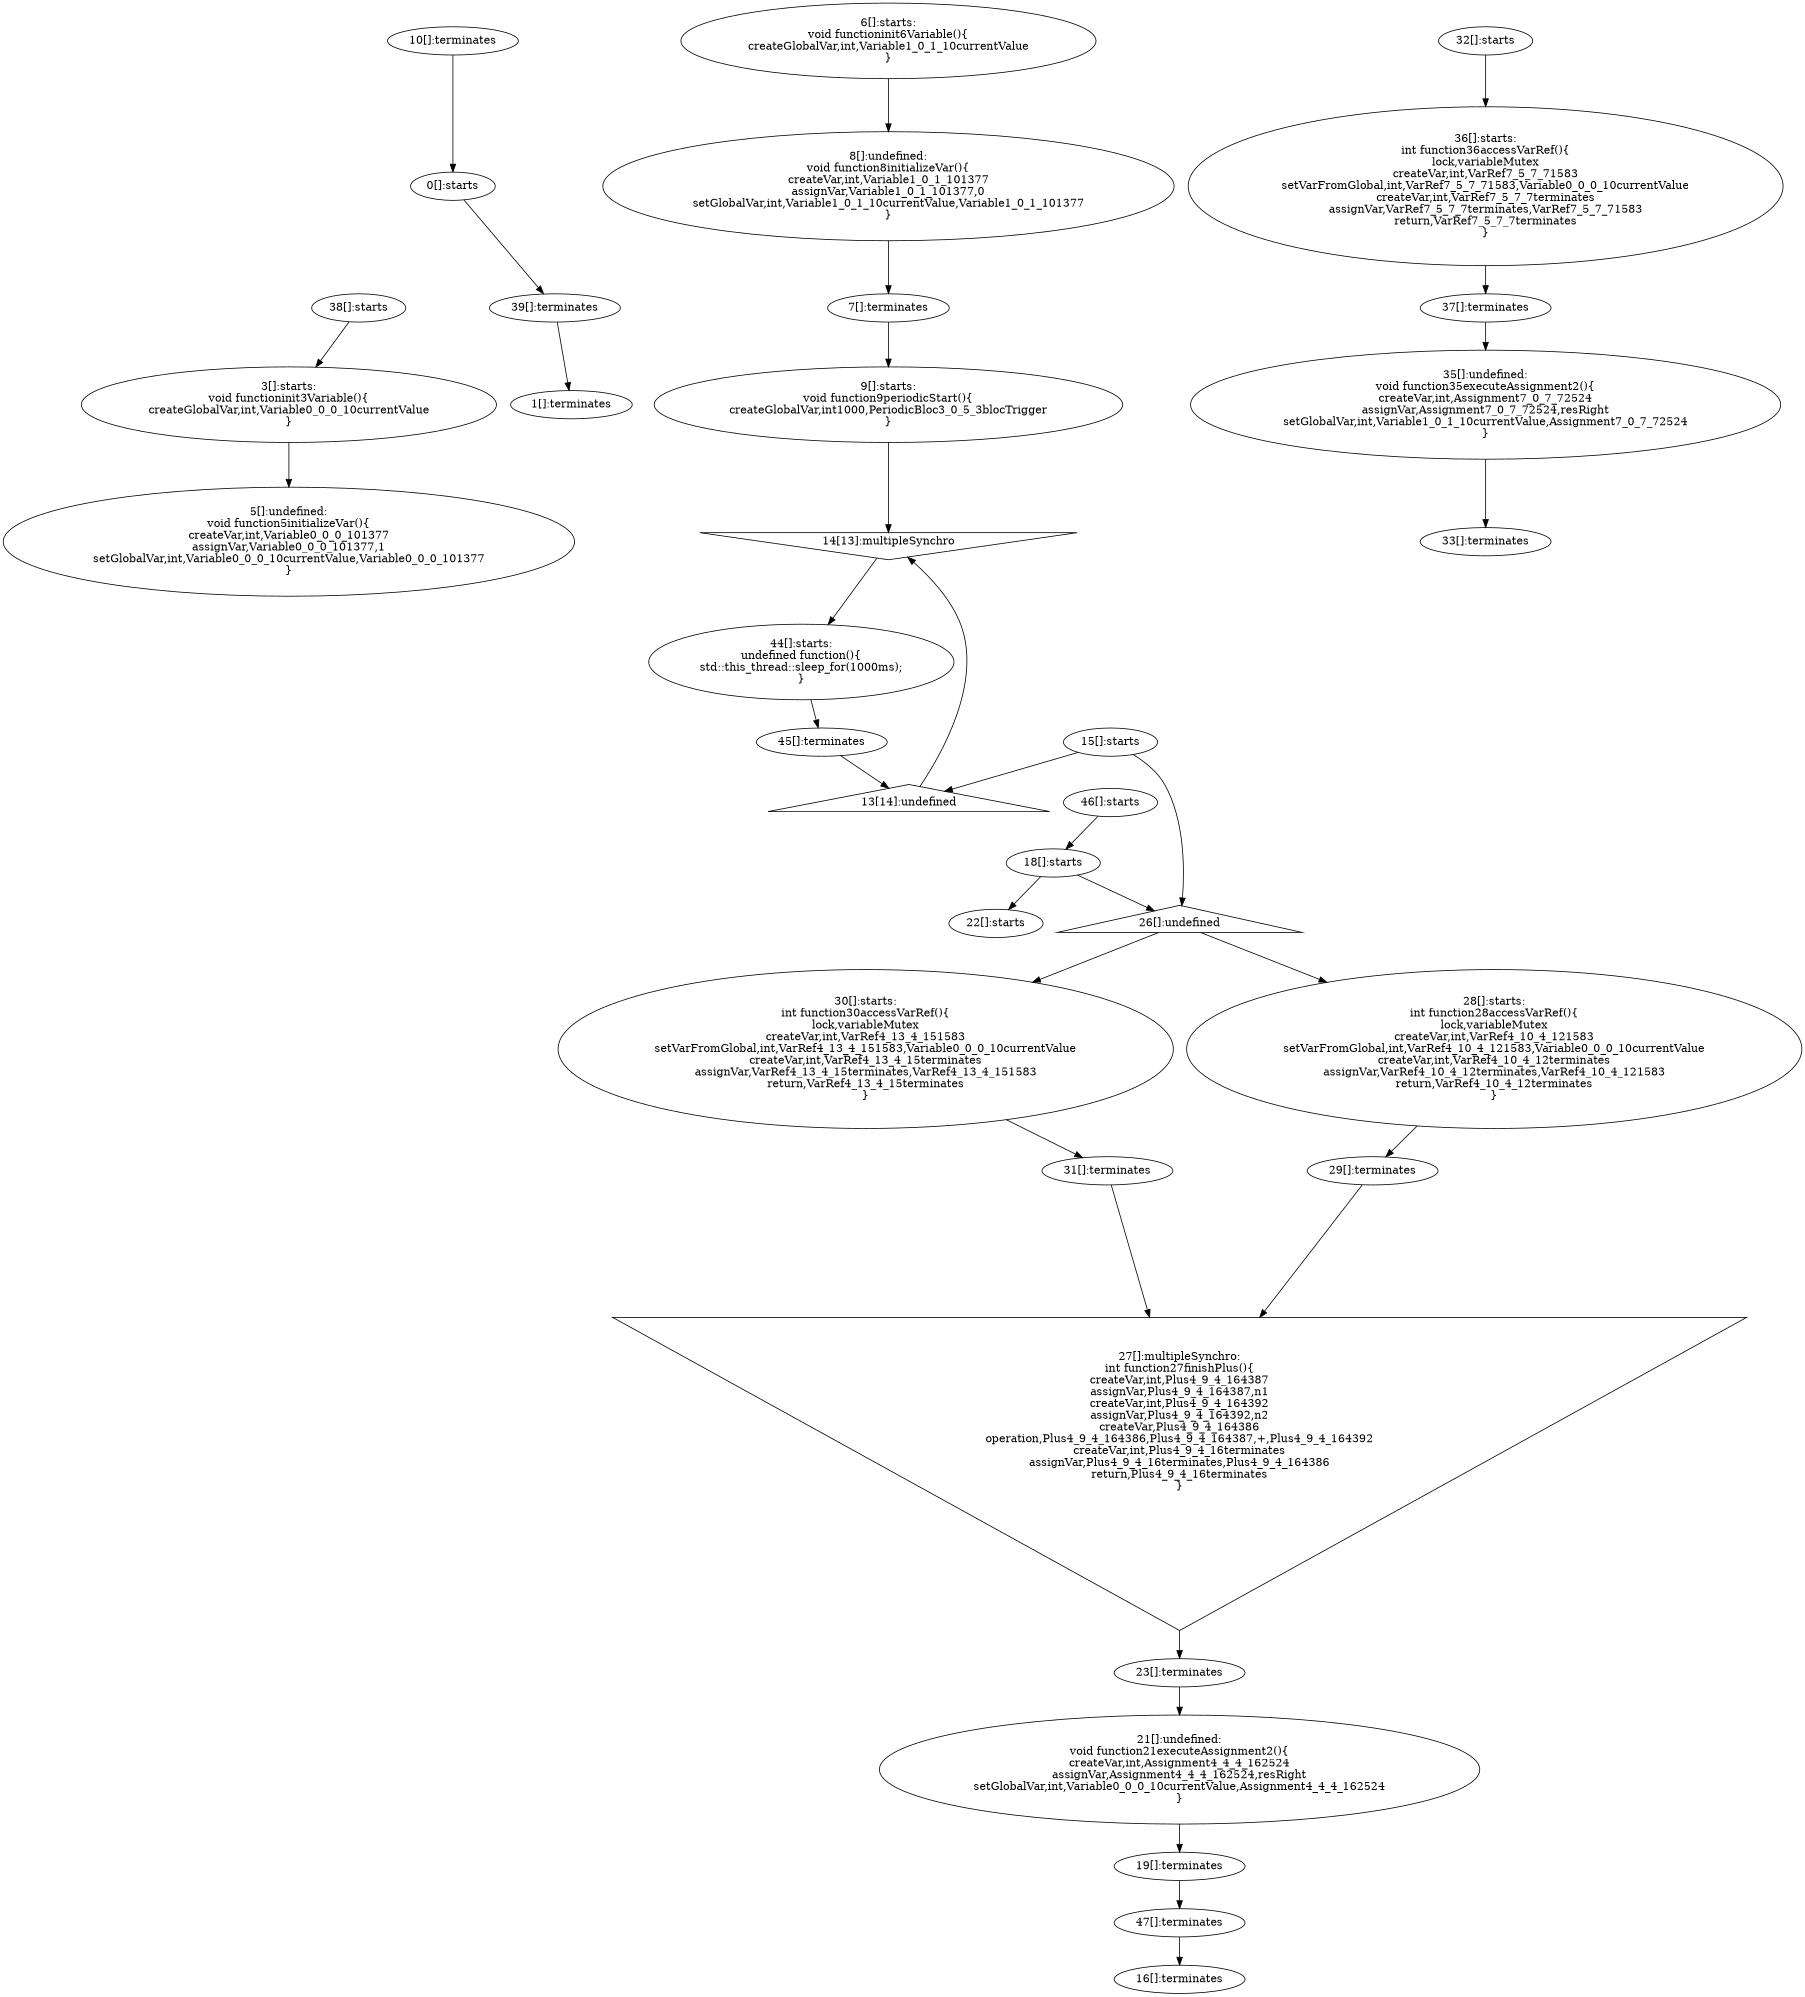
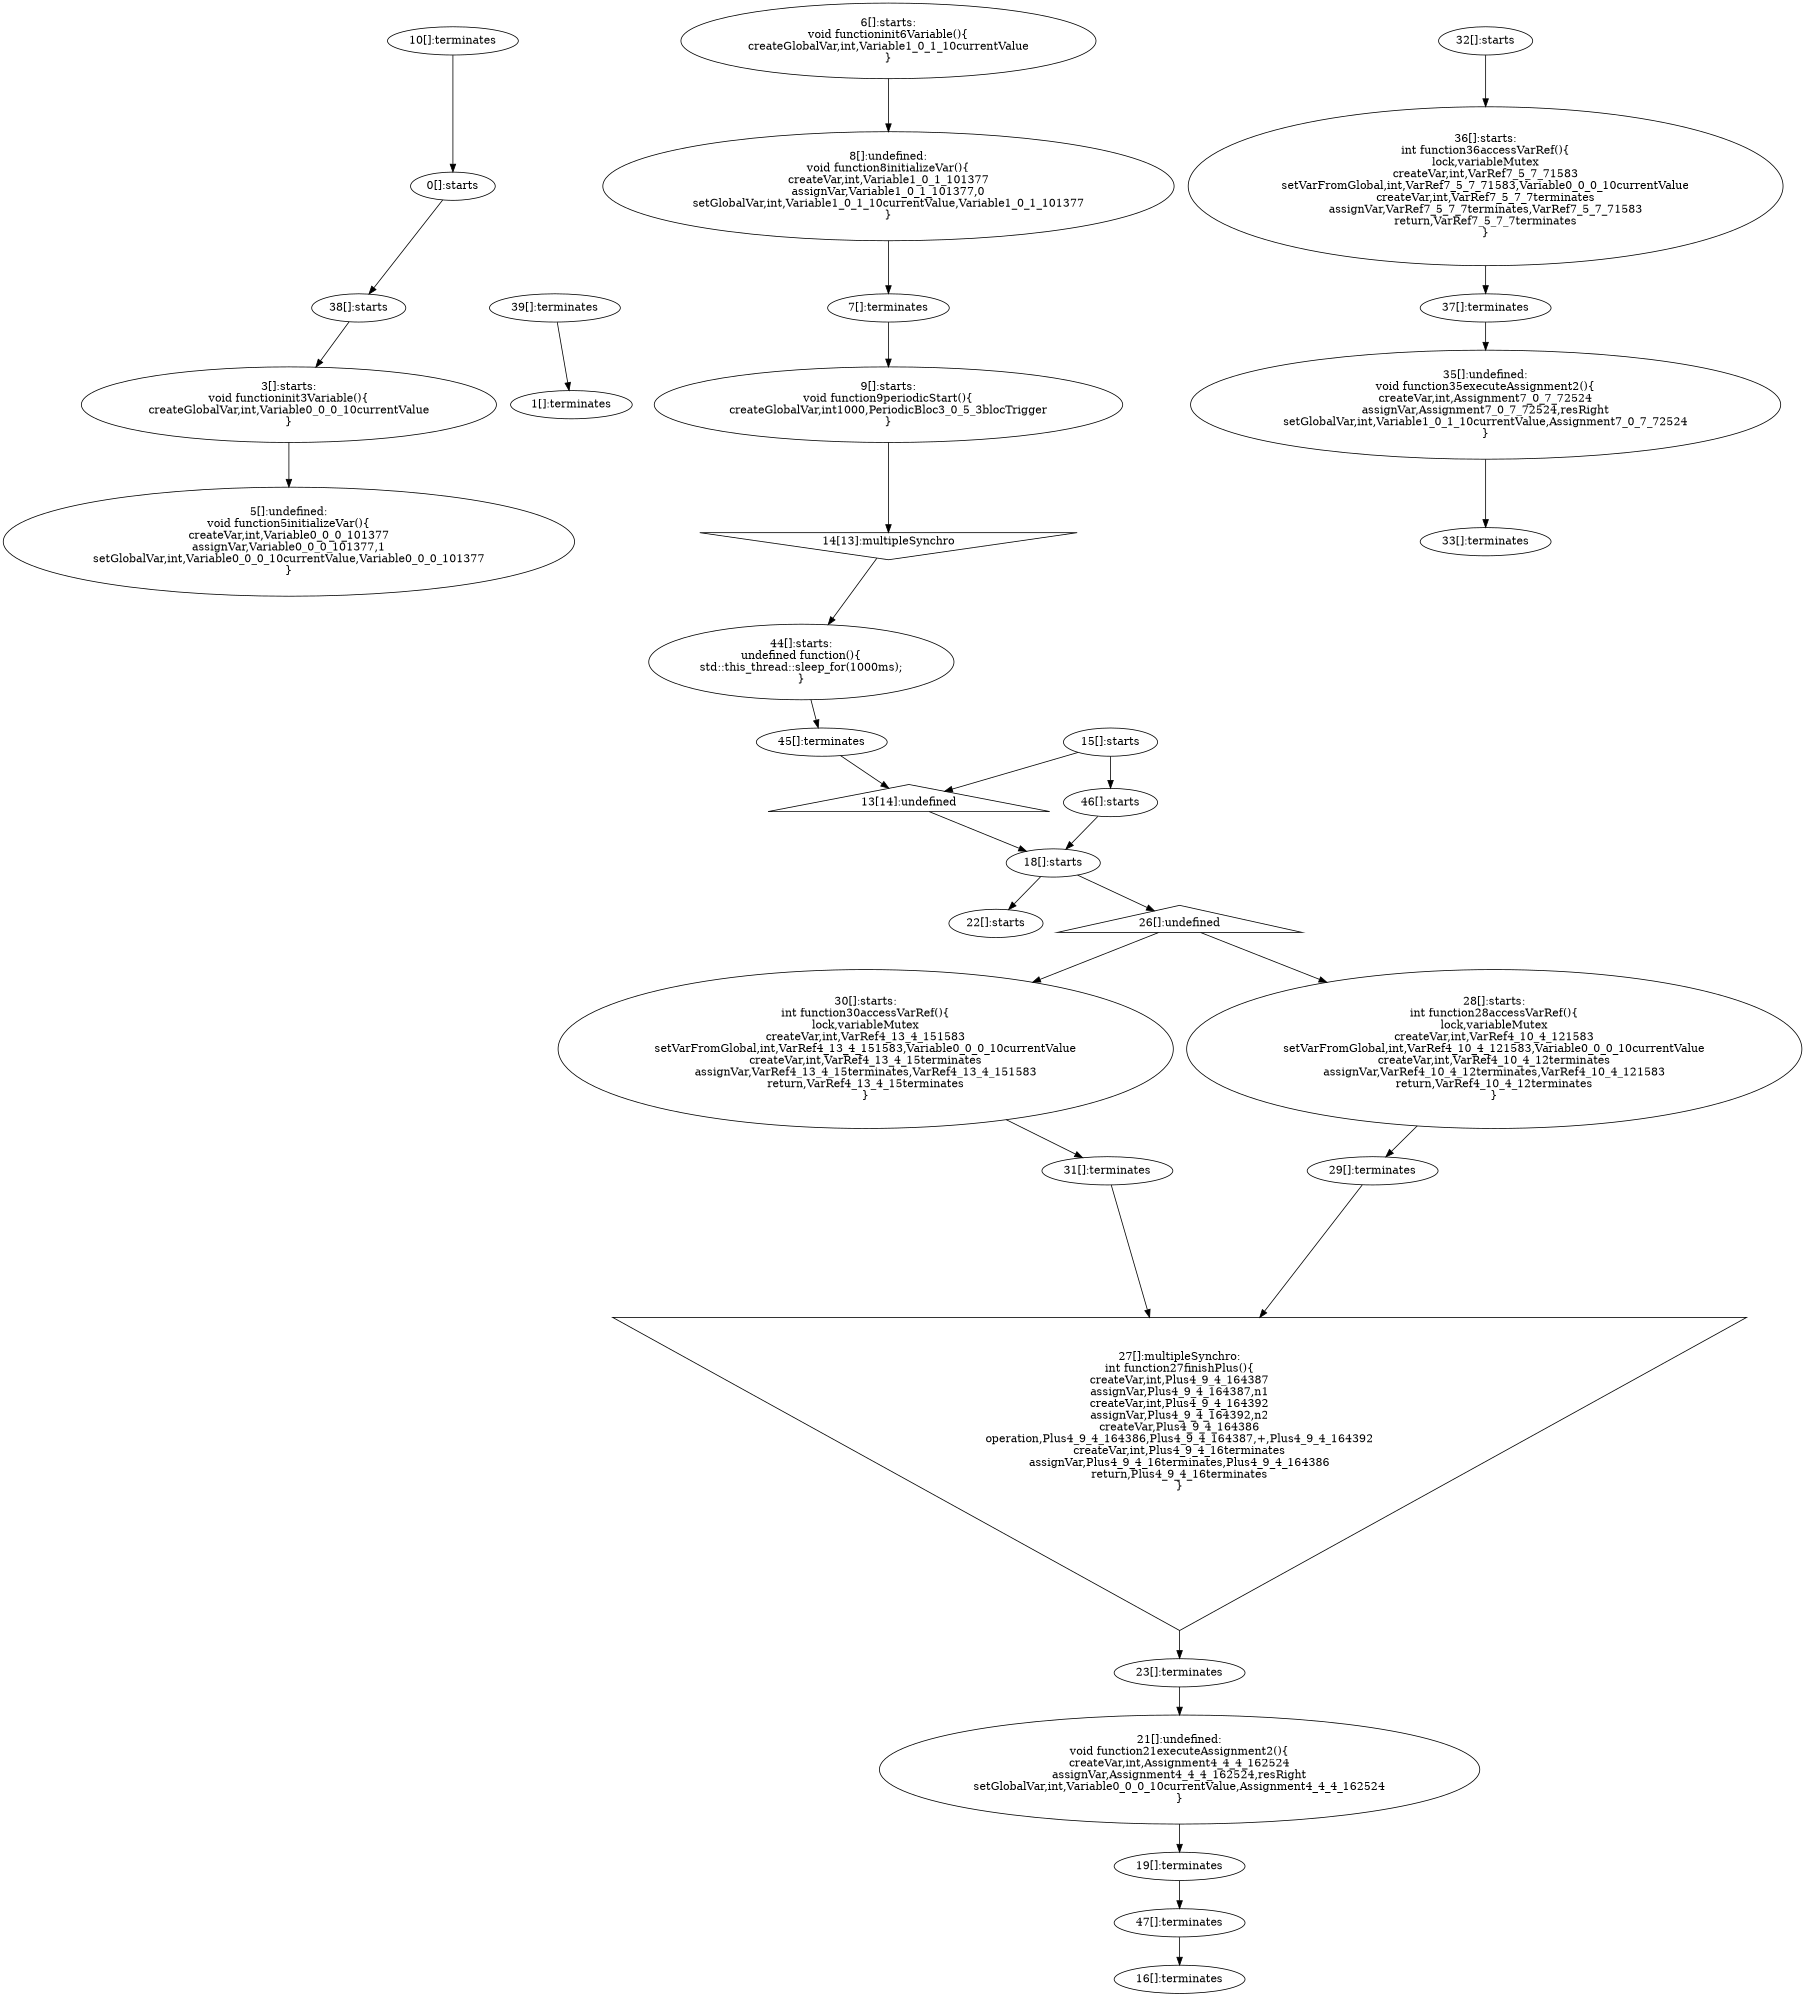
edge "0[]:starts" -> "39[]:terminates": now "0[]:starts" -> "38[]:starts"
edge "13[14]:undefined" -> "14[13]:multipleSynchro": now "13[14]:undefined" -> "18[]:starts"
edge "15[]:starts" -> "26[]:undefined": now "15[]:starts" -> "46[]:starts"
